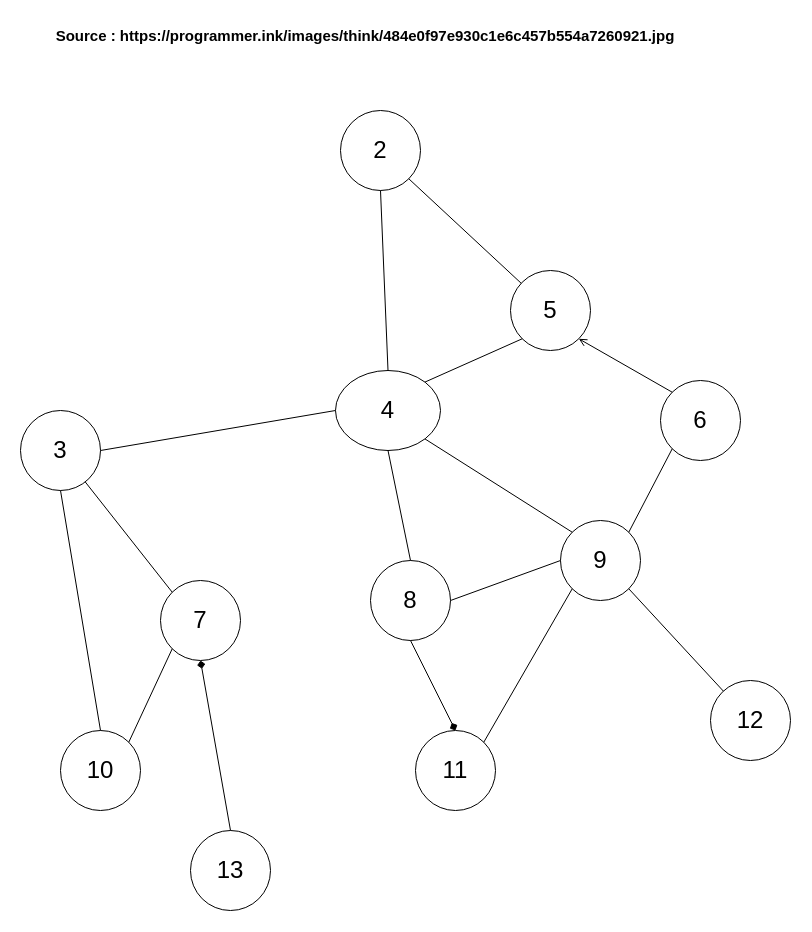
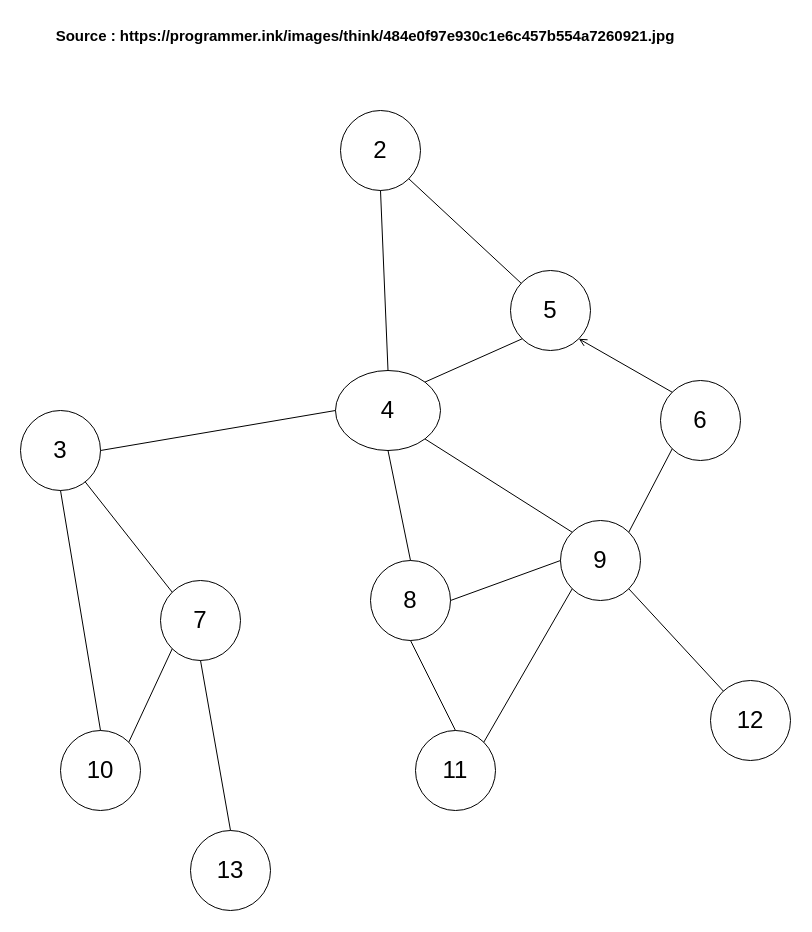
edge "13" -> "7": arrowhead diamond -> none
edge "8" -> "11": arrowhead diamond -> none
